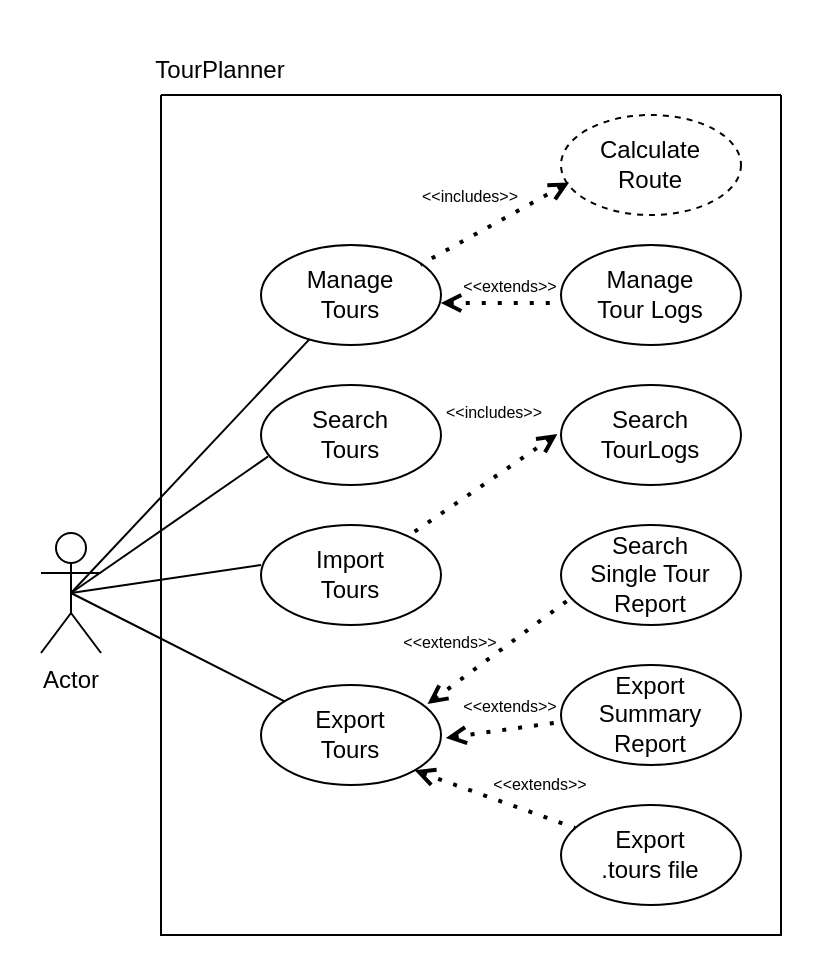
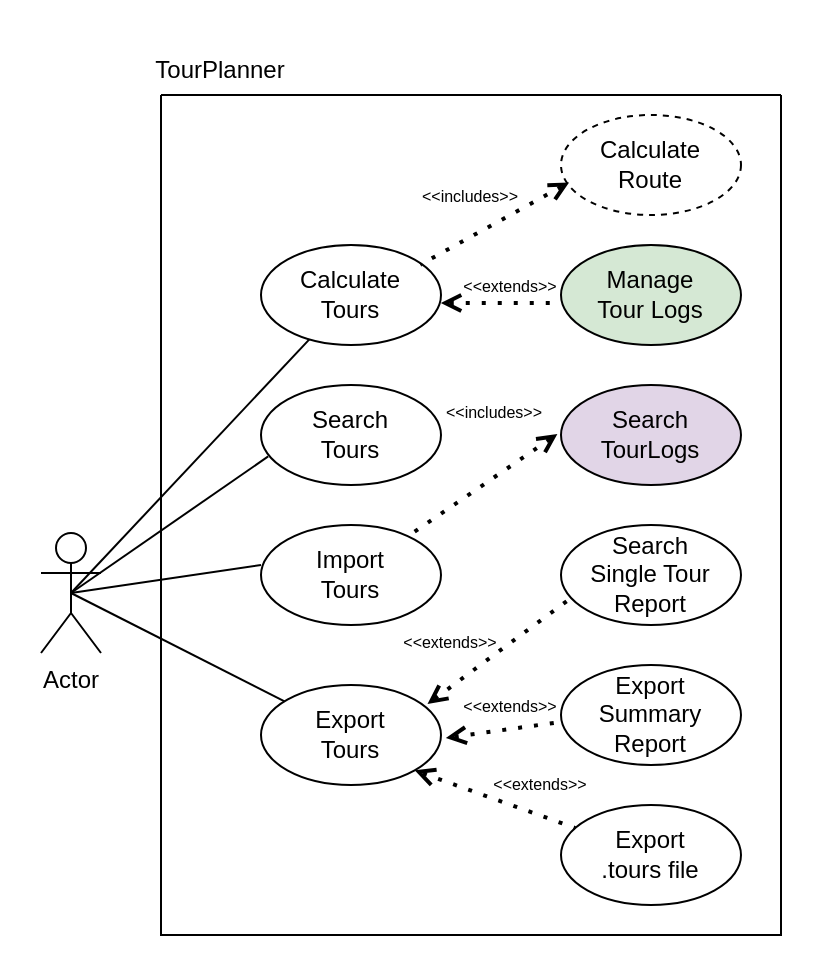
node "Manage Tours": label "Manage Tours" -> "Calculate Tours"
node "Manage Tour Logs": fillcolor #ffffff -> #d5e8d4
node "Search TourLogs": fillcolor #ffffff -> #e1d5e7
